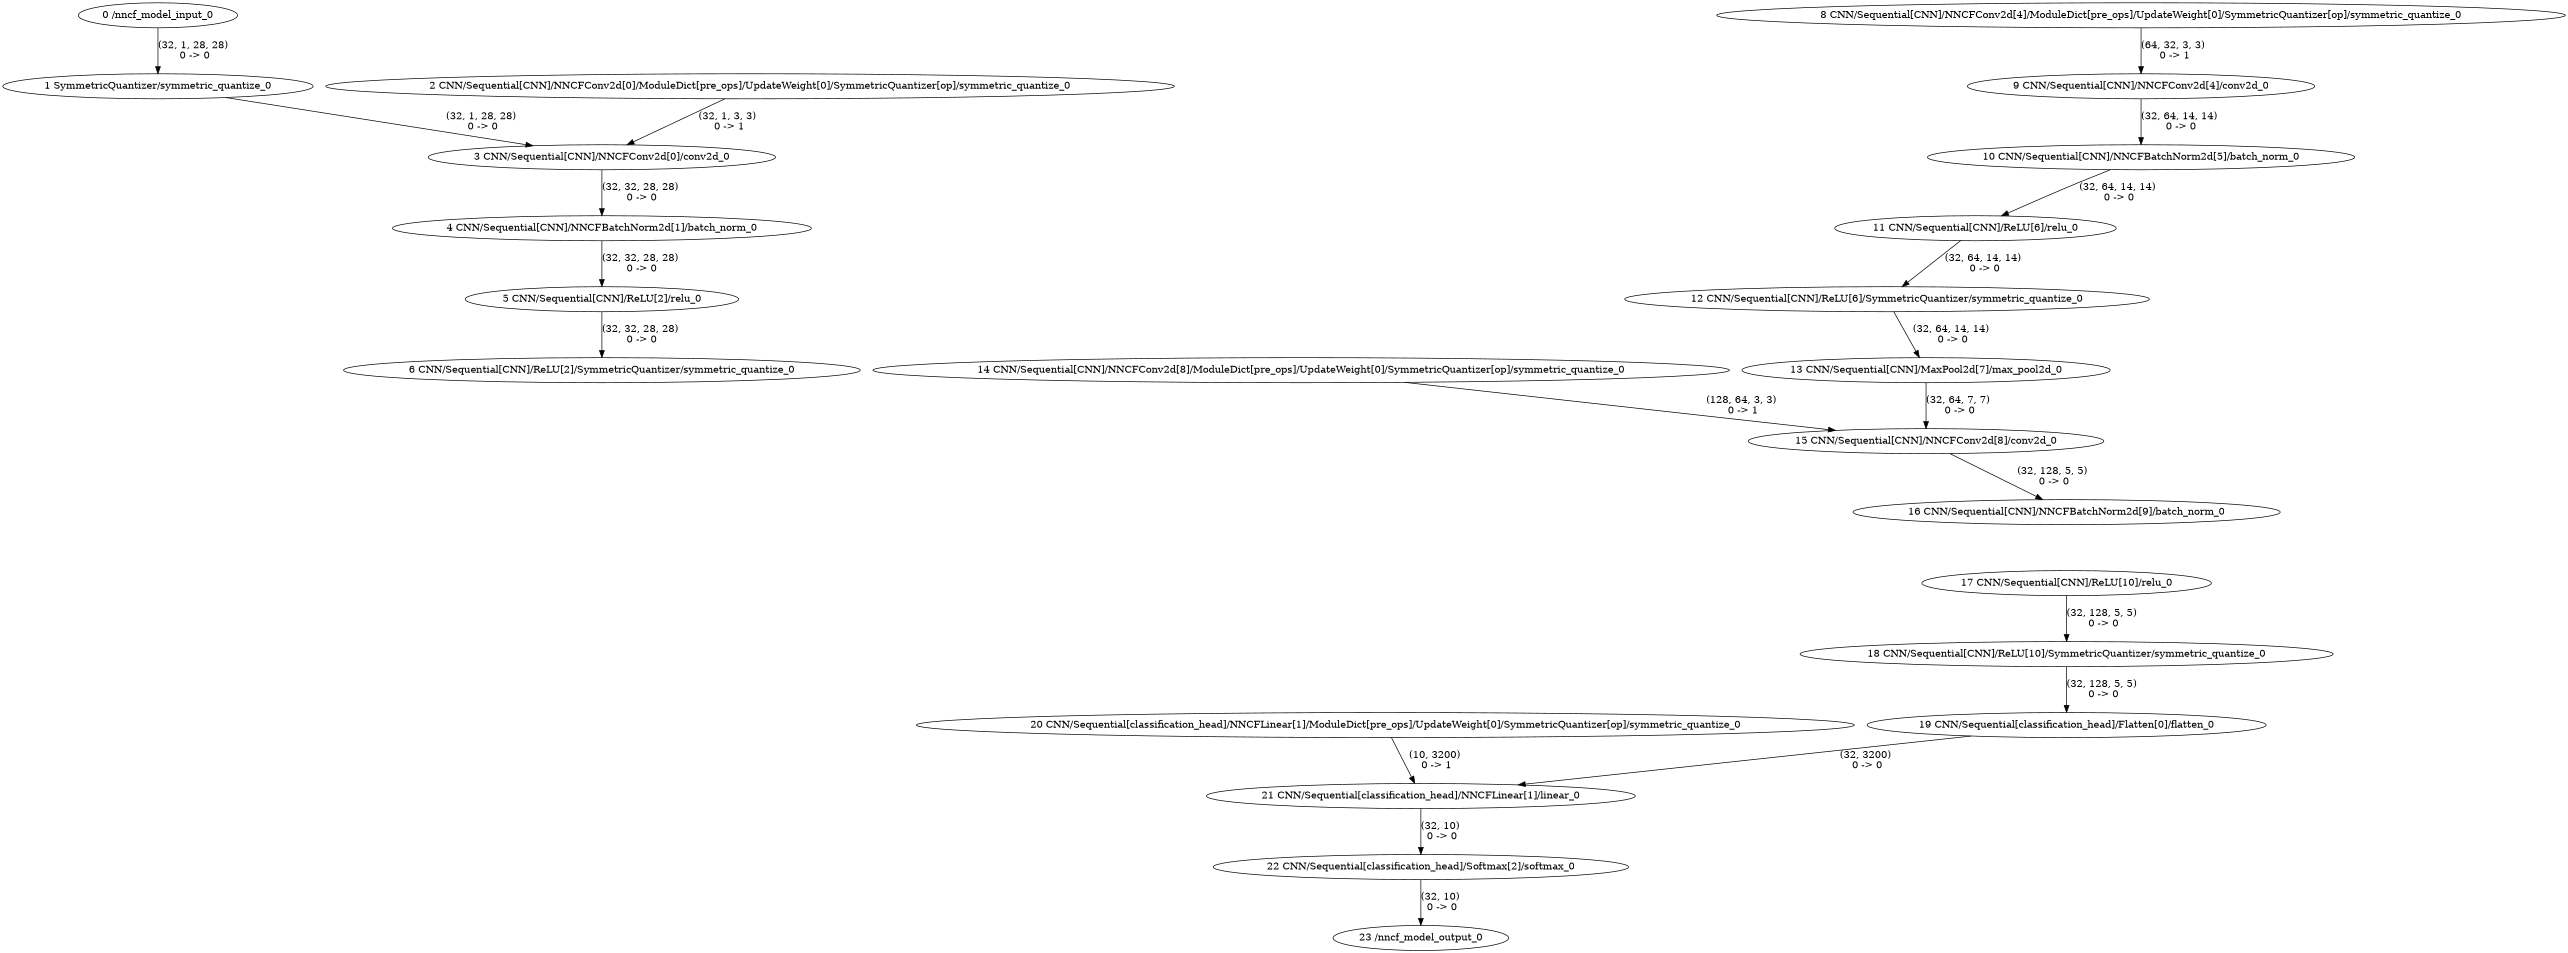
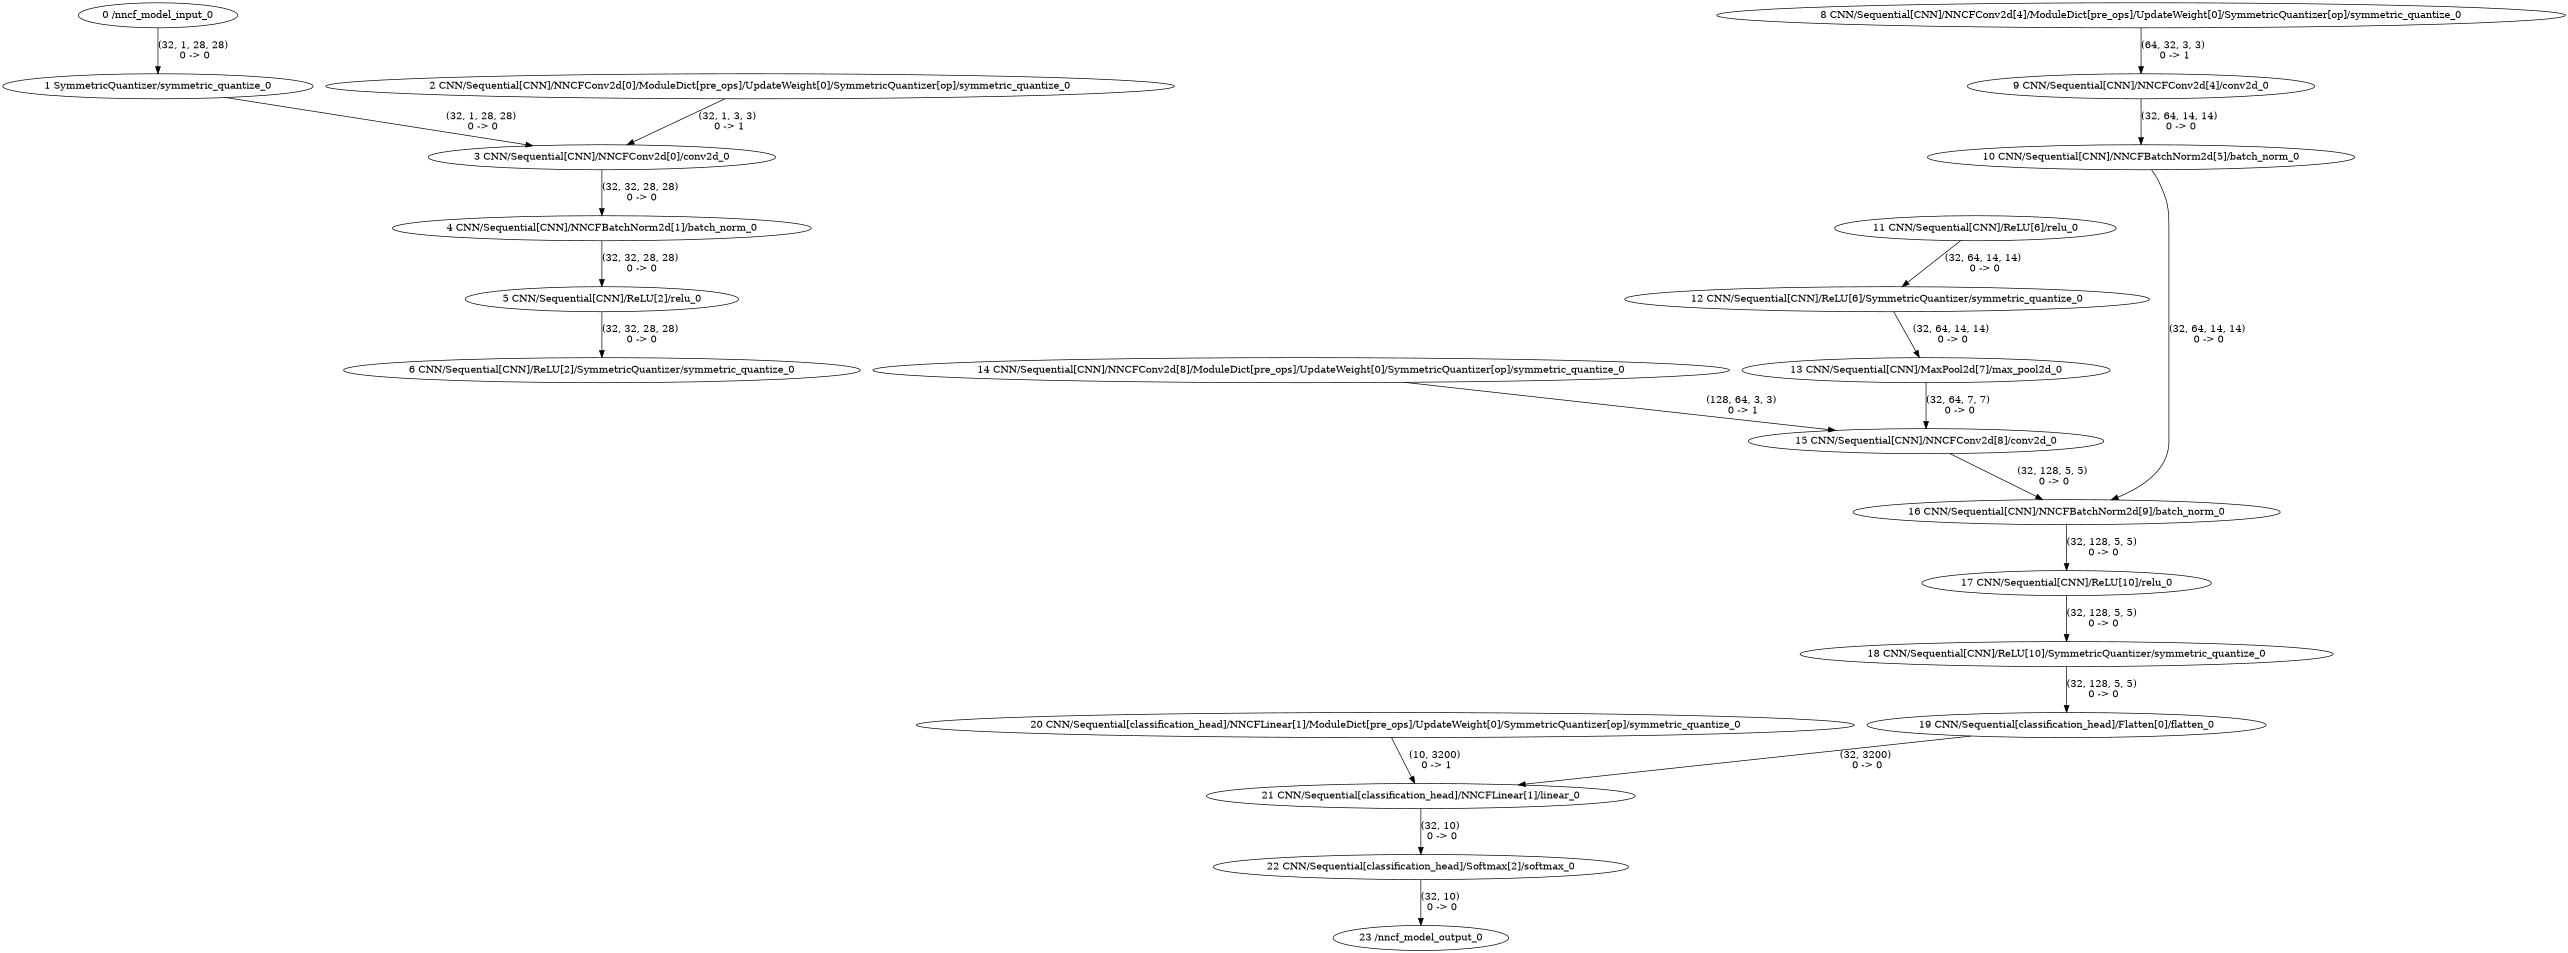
edge "10 CNN/Sequential[CNN]/NNCFBatchNorm2d[5]/batch_norm_0" -> "11 CNN/Sequential[CNN]/ReLU[6]/relu_0": now "10 CNN/Sequential[CNN]/NNCFBatchNorm2d[5]/batch_norm_0" -> "16 CNN/Sequential[CNN]/NNCFBatchNorm2d[9]/batch_norm_0"
edge "16 CNN/Sequential[CNN]/NNCFBatchNorm2d[9]/batch_norm_0" -> "17 CNN/Sequential[CNN]/ReLU[10]/relu_0": added, label "(32, 128, 5, 5) 0 -> 0"
